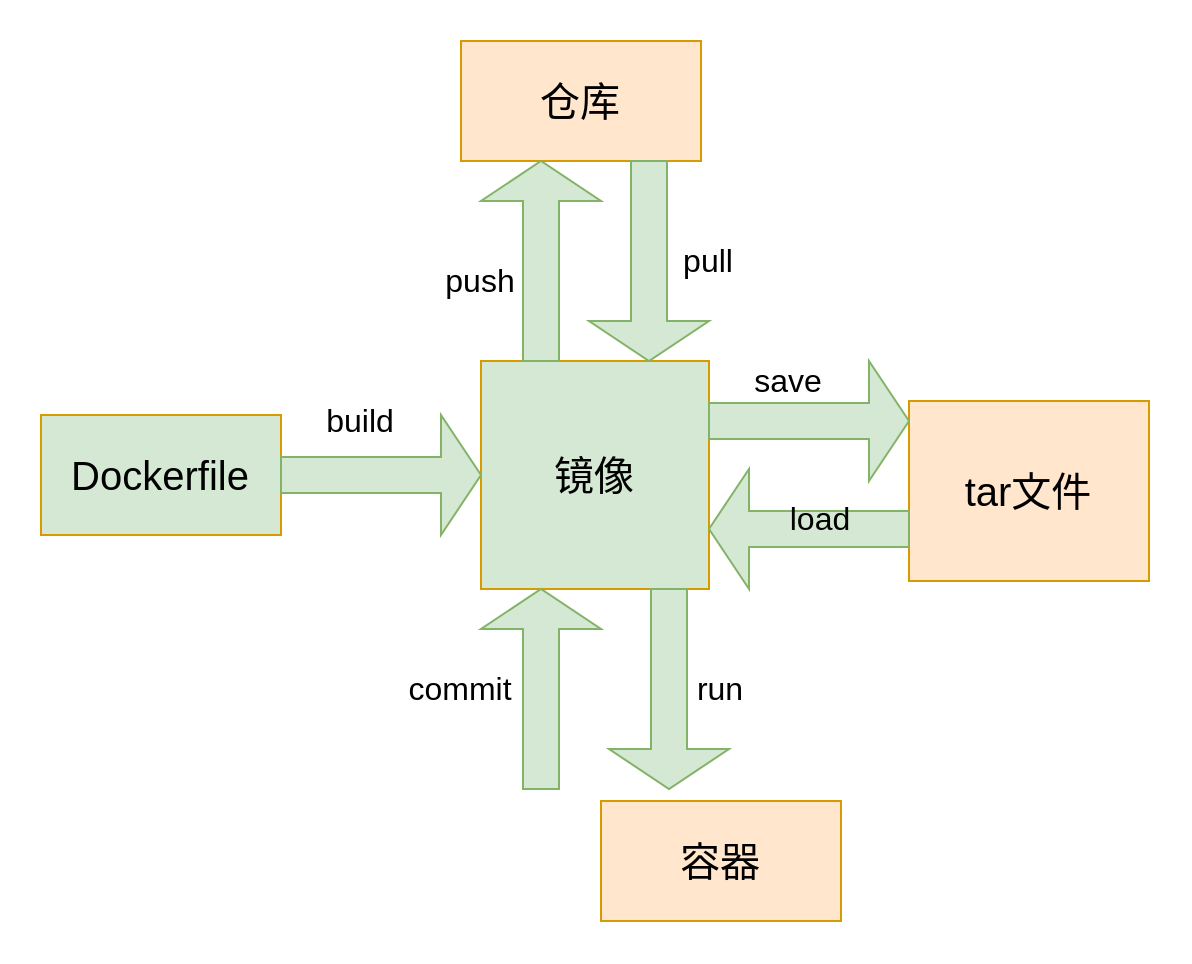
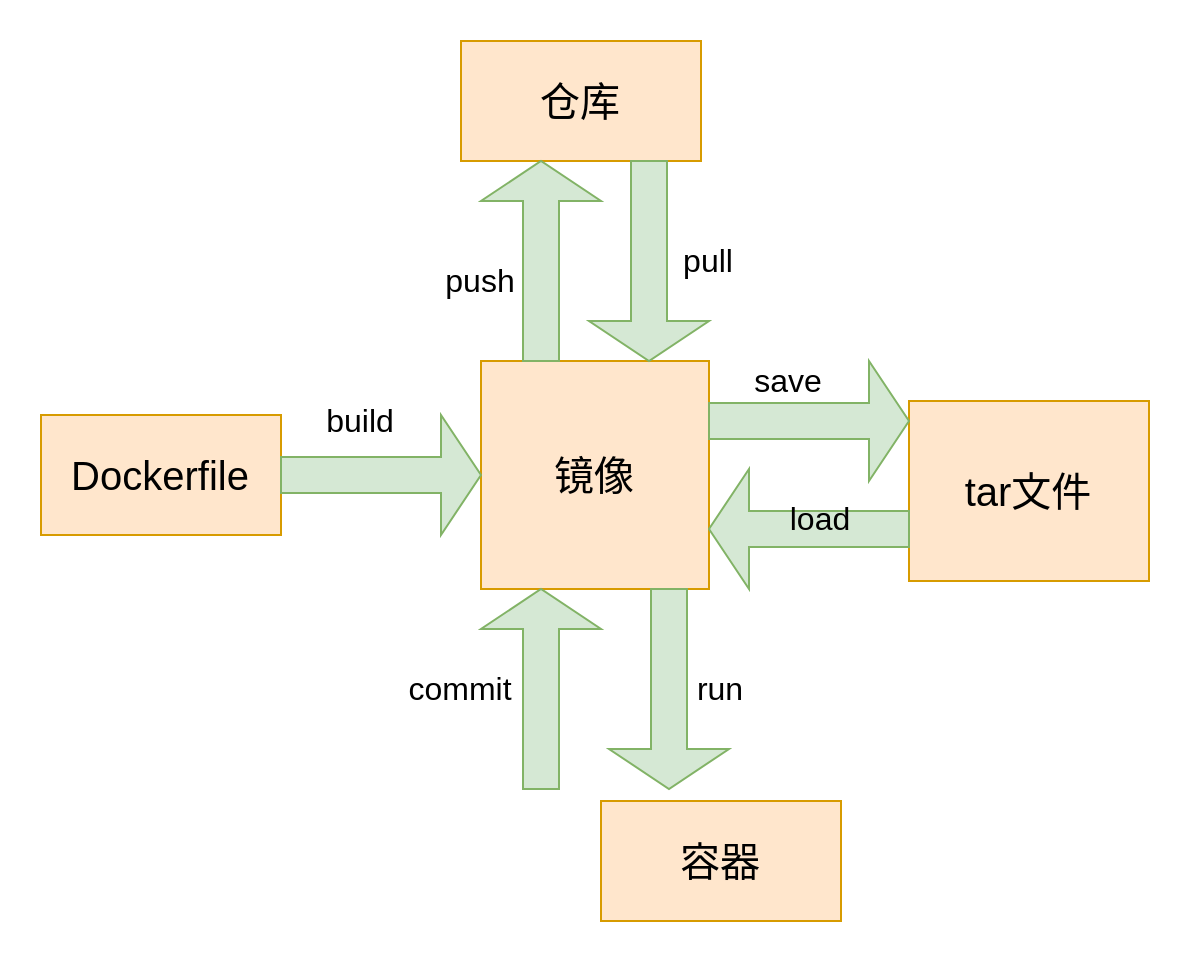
node "Dockerfile": fillcolor #d5e8d4 -> #ffe6cc
node "镜像": fillcolor #d5e8d4 -> #ffe6cc
